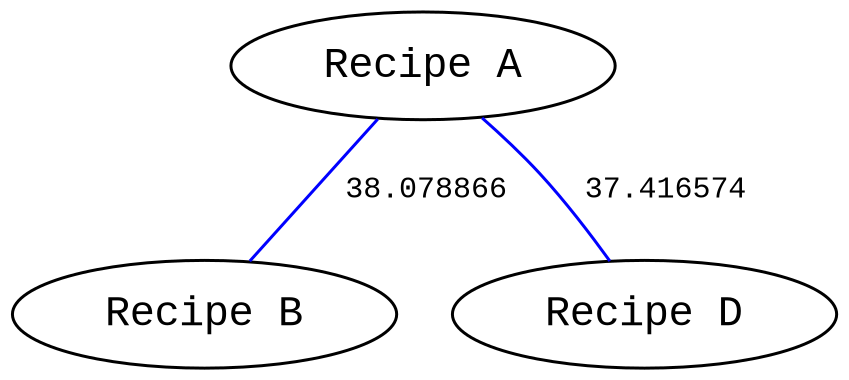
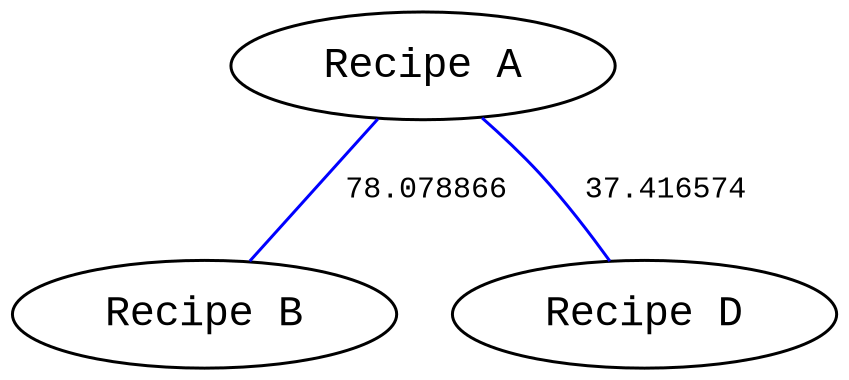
edge "Recipe A" -- "Recipe B": label " 38.078866 " -> " 78.078866 "
